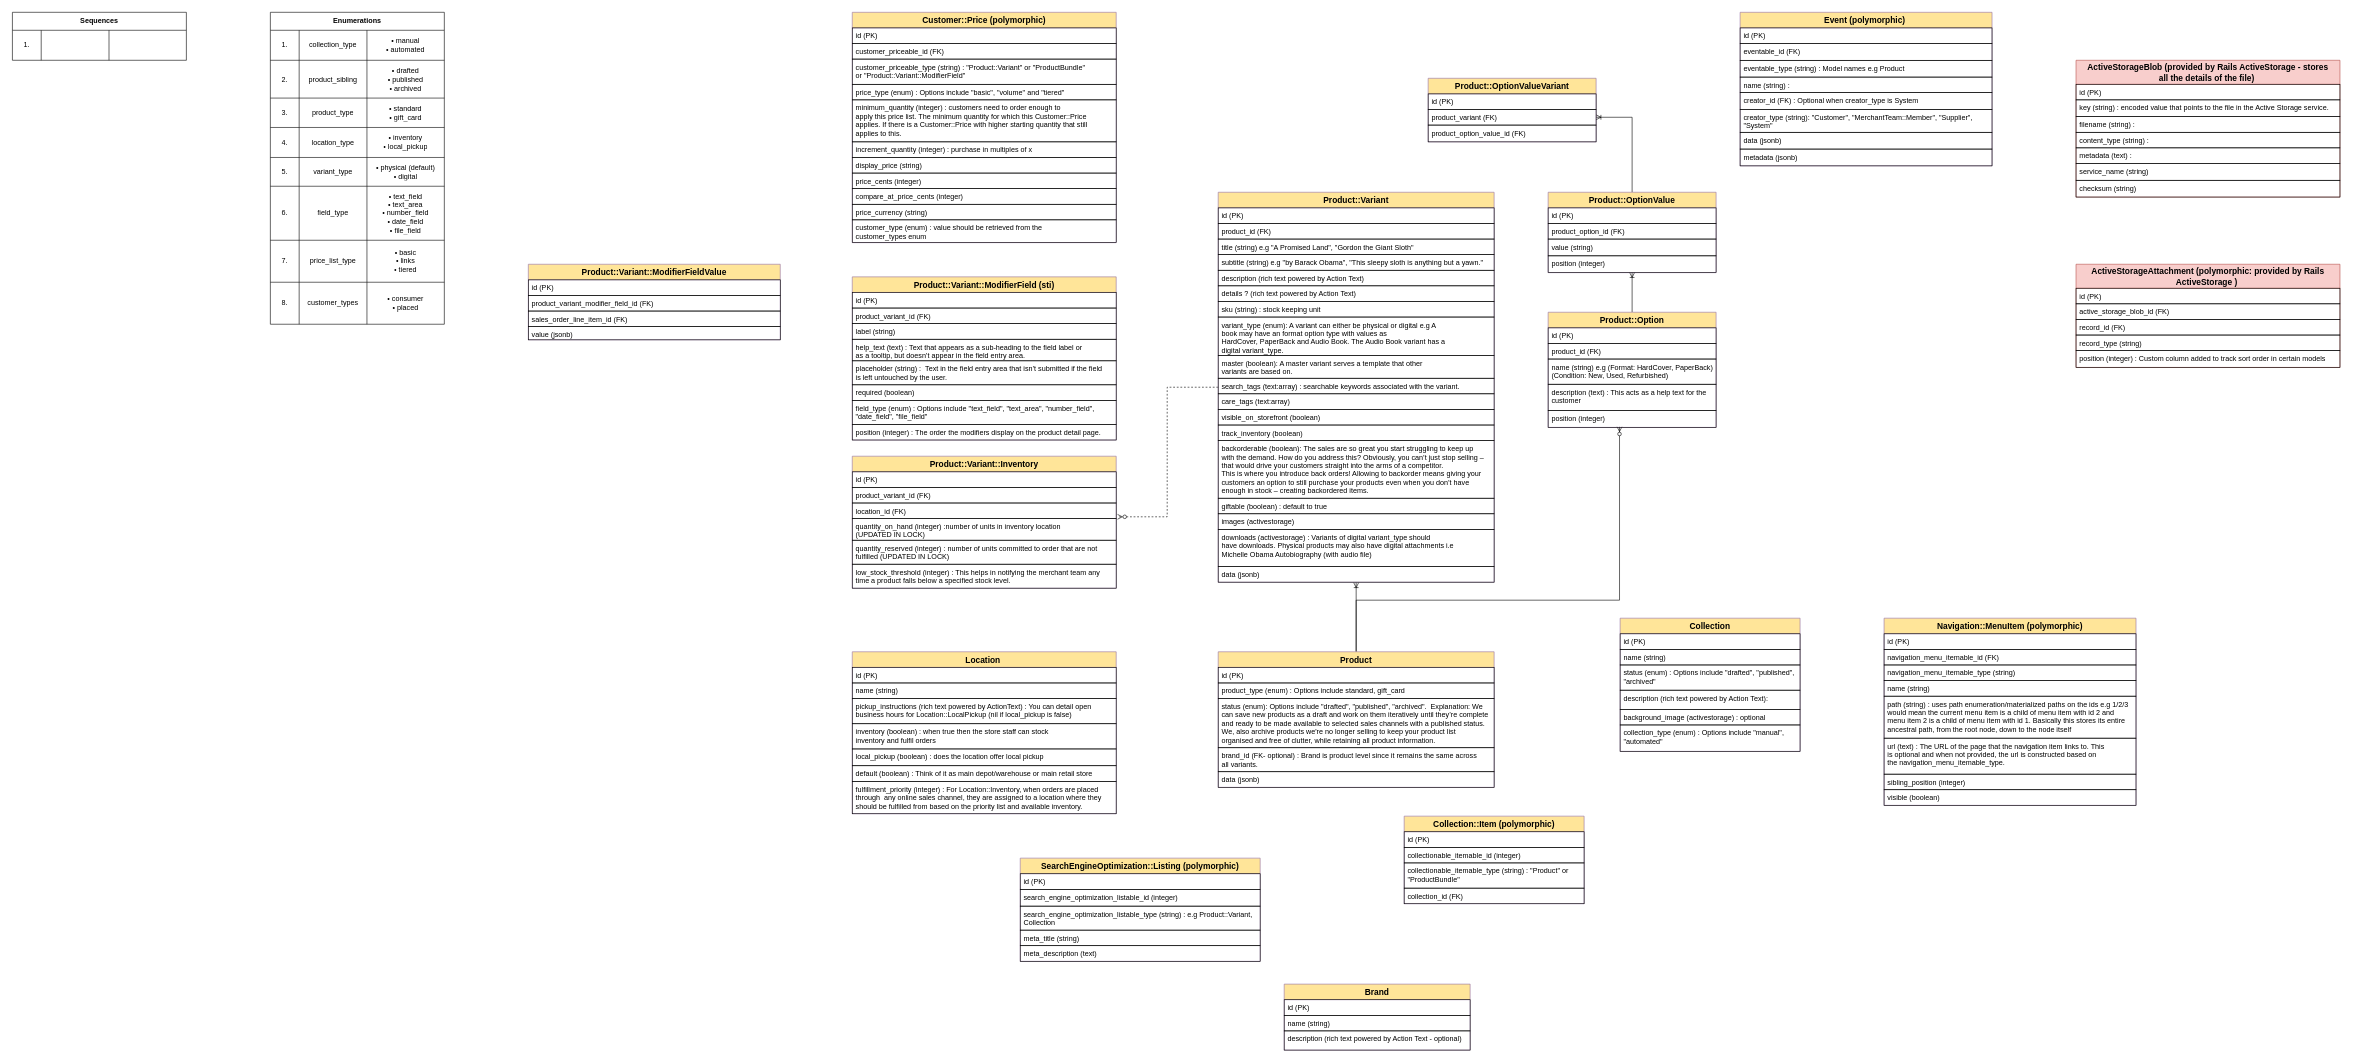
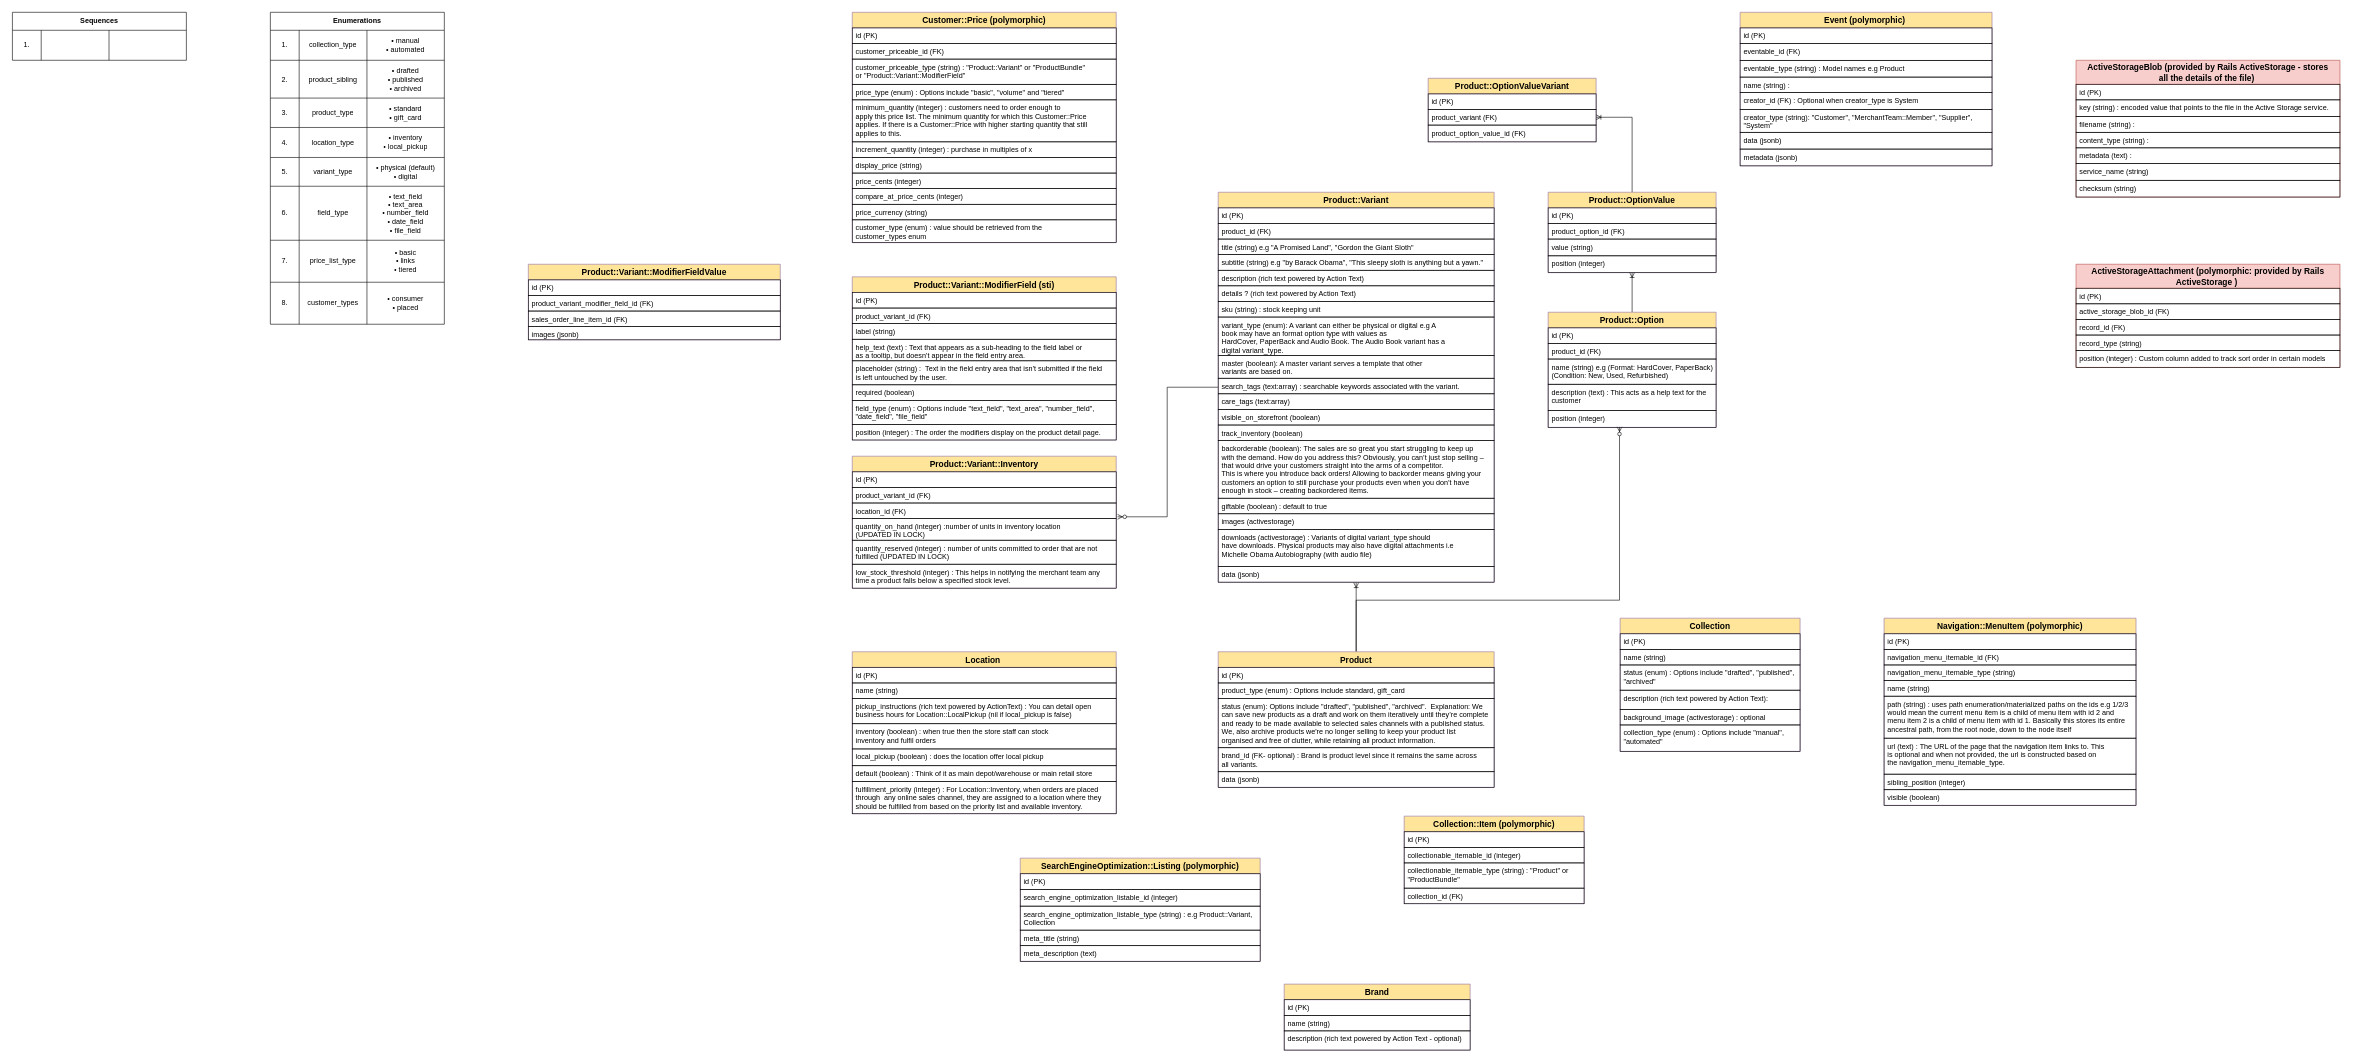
node "value (jsonb)": label "value (jsonb)" -> "images (jsonb)"
edge "Product::Variant" -> "location_id (FK)": style dashed -> solid
